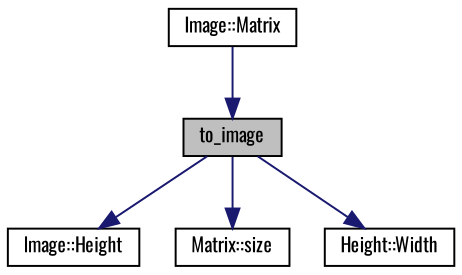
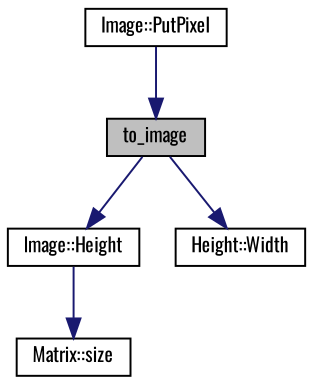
node "Image::Matrix": label "Image::Matrix" -> "Image::PutPixel"
edge "to_image" -> "Matrix::size": now "Image::Height" -> "Matrix::size"
